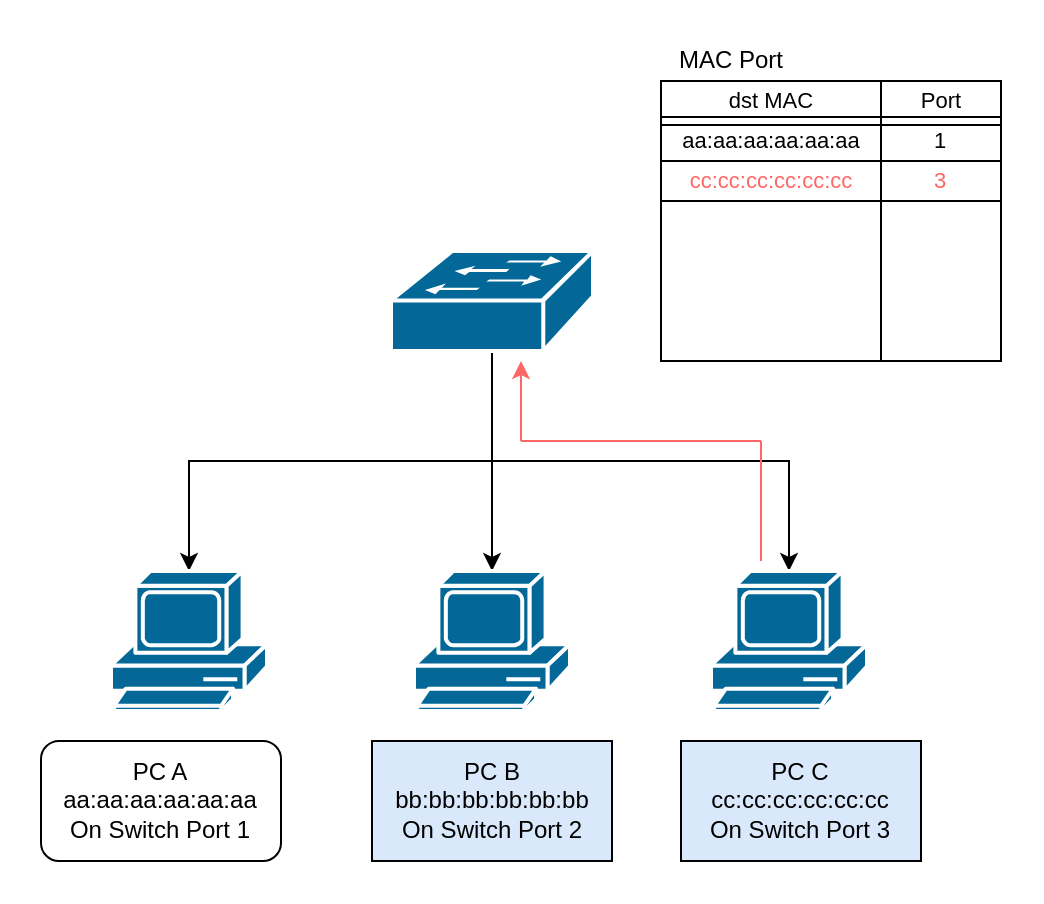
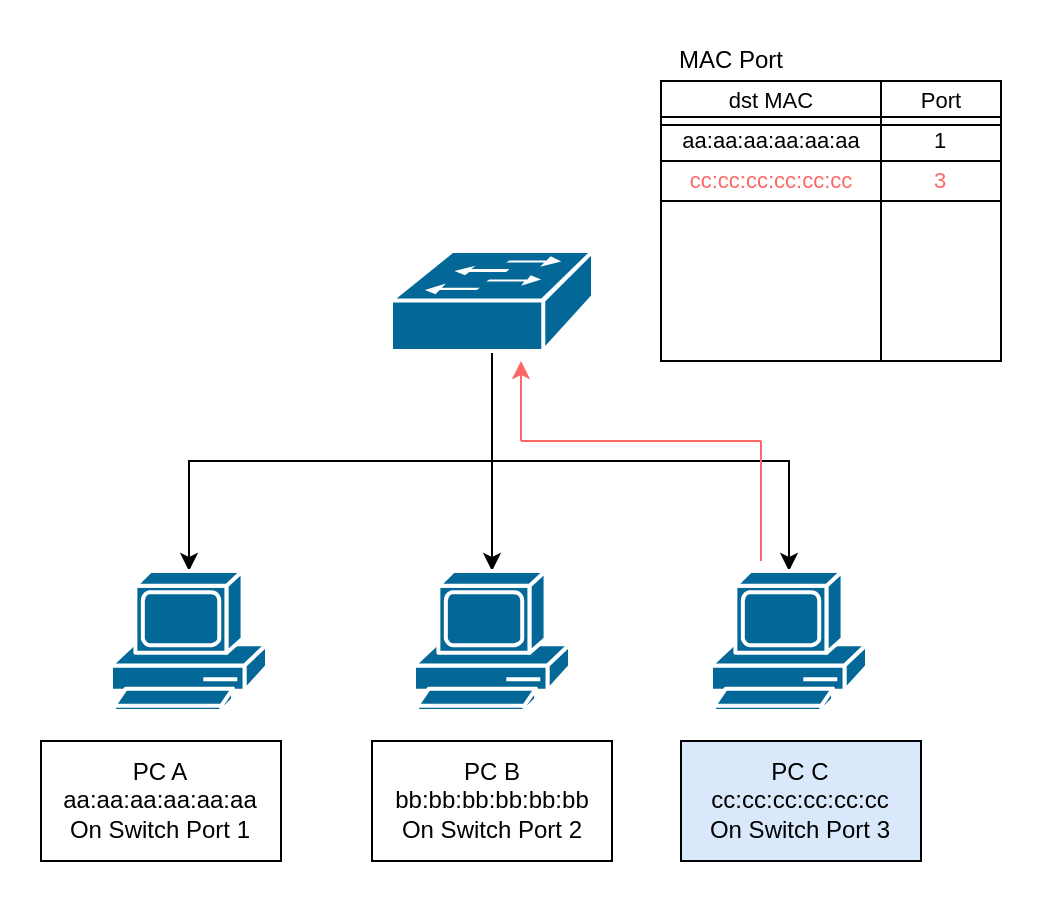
node "PC A aa:aa:aa:aa:aa:aa On Switch Port 1": shape rounded rectangle -> rectangle
node "PC B bb:bb:bb:bb:bb:bb On Switch Port 2": fillcolor #dae8fc -> #ffffff
